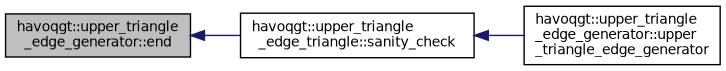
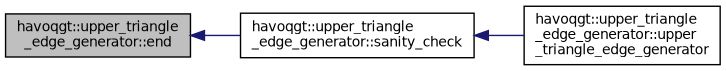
node "havoqgt::upper_triangle _edge_triangle::sanity_check": label "havoqgt::upper_triangle _edge_triangle::sanity_check" -> "havoqgt::upper_triangle _edge_generator::sanity_check"
